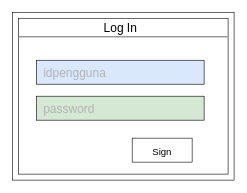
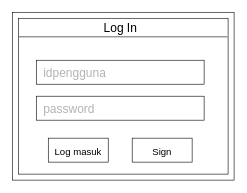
node "idpengguna": fillcolor #dae8fc -> #ffffff
node "password": fillcolor #d5e8d4 -> #ffffff
node "Log masuk": added
